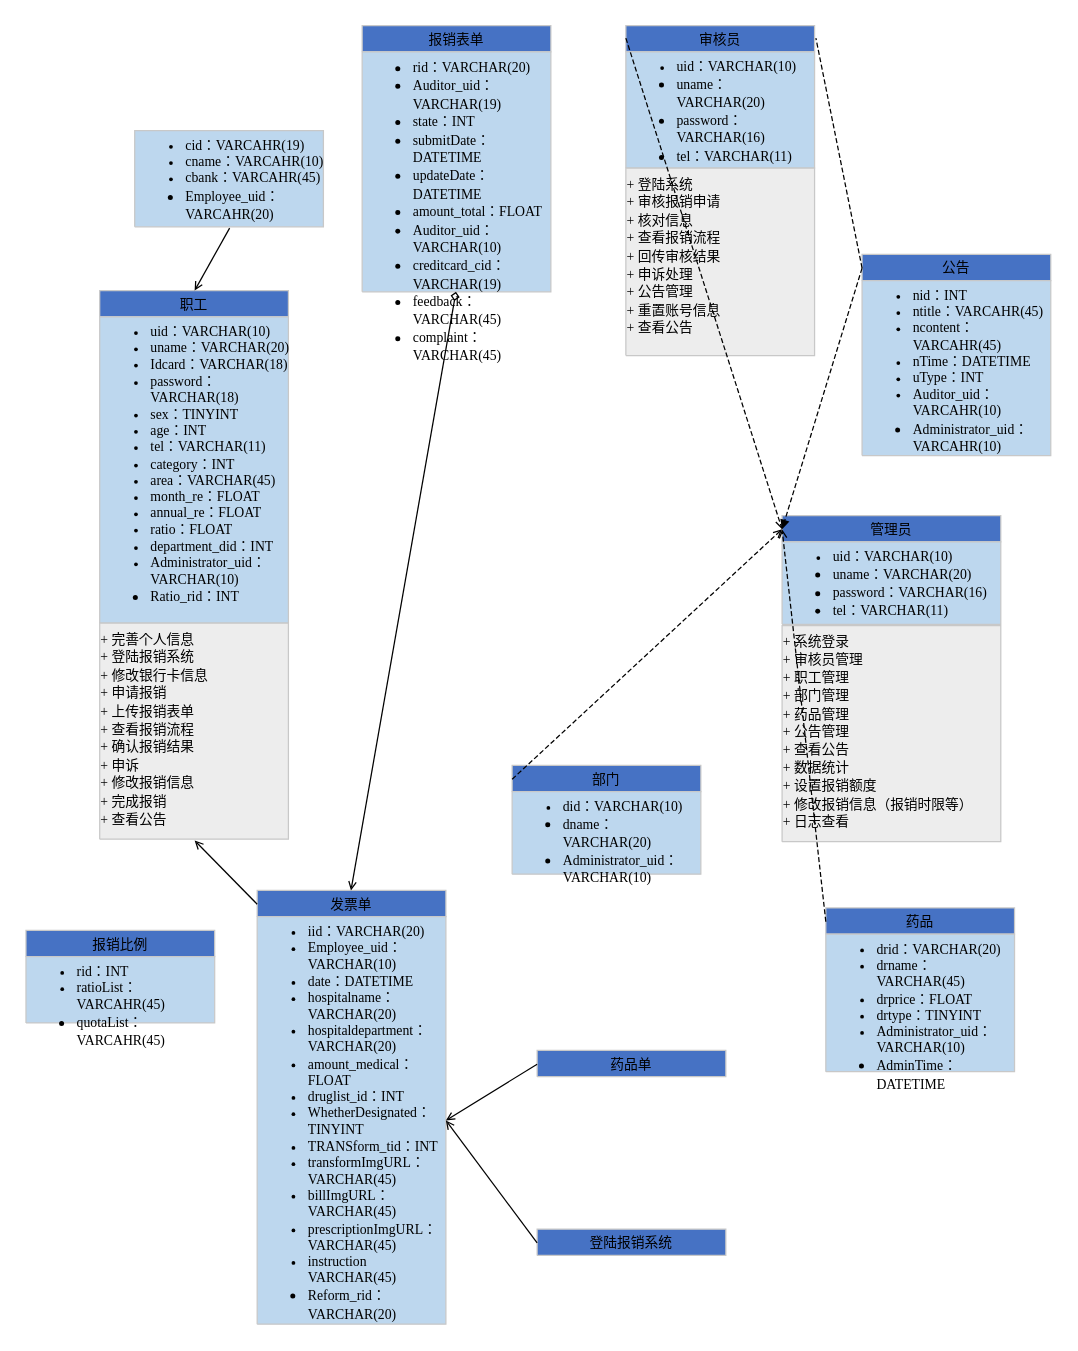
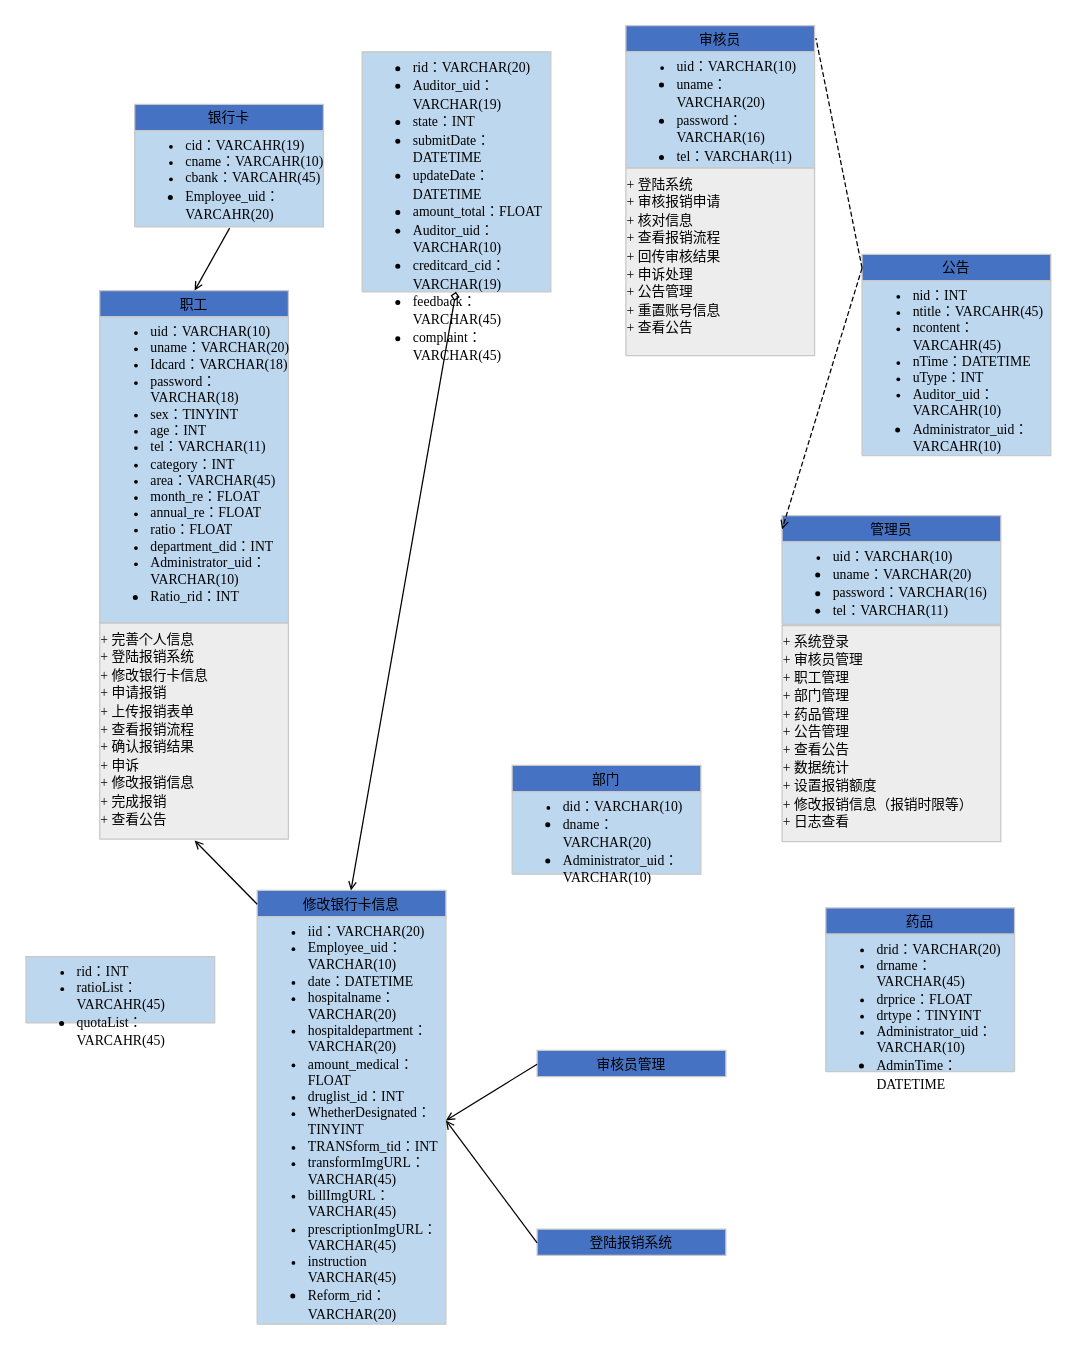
node "报销表单": removed
node "银行卡": added
edge "审核员" -> "管理员": removed
edge "公告" -> "管理员": arrowhead block -> open
edge "部门" -> "管理员": removed
edge "药品" -> "管理员": removed
node "发票单": label "发票单" -> "修改银行卡信息"
node "报销比例": removed
node "药品单": label "药品单" -> "审核员管理"
